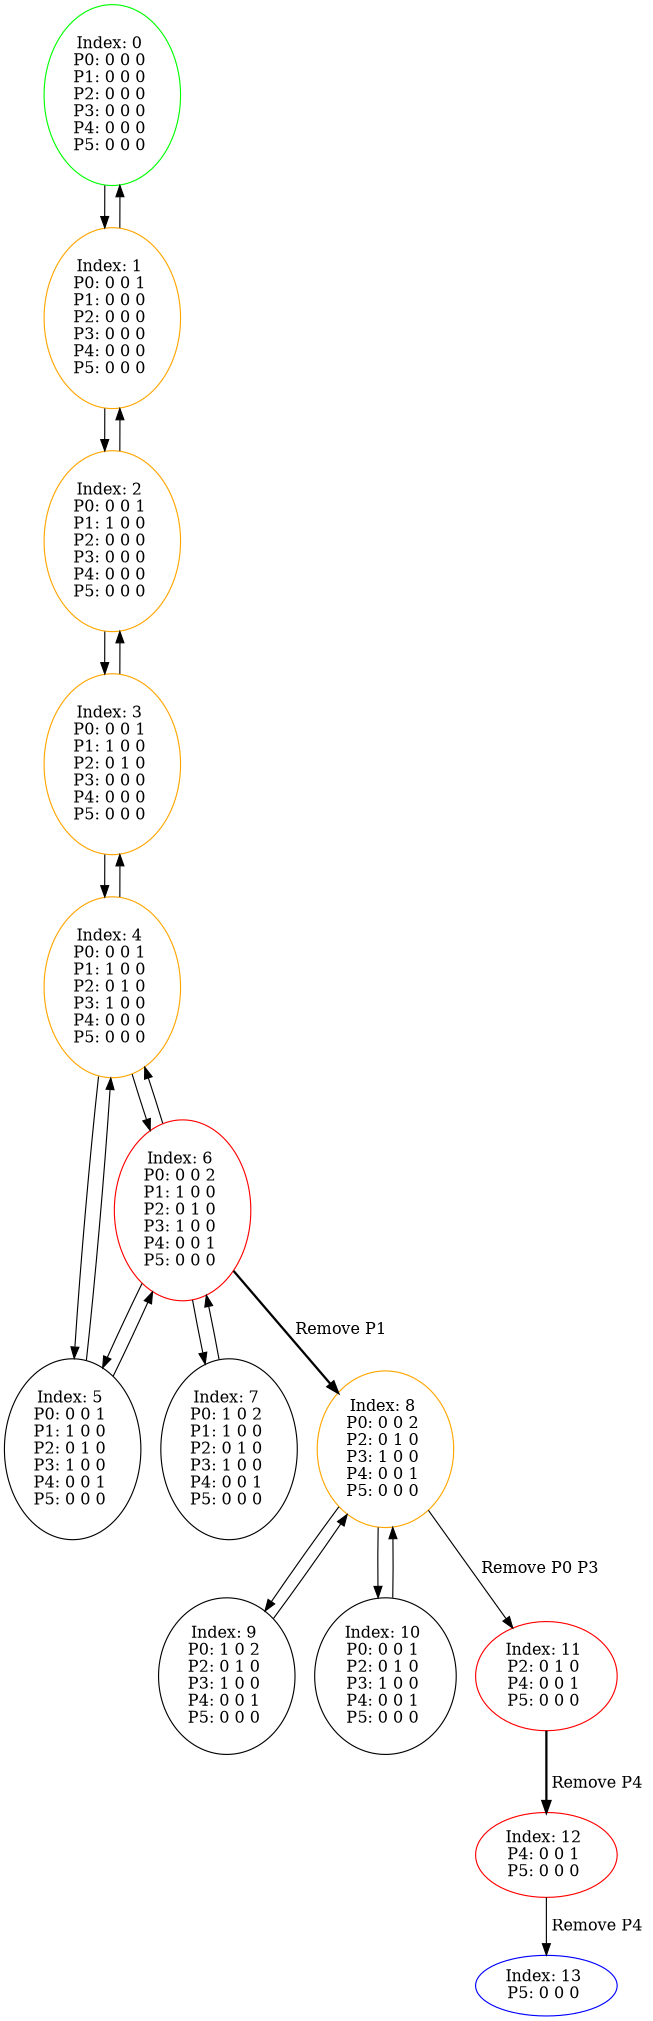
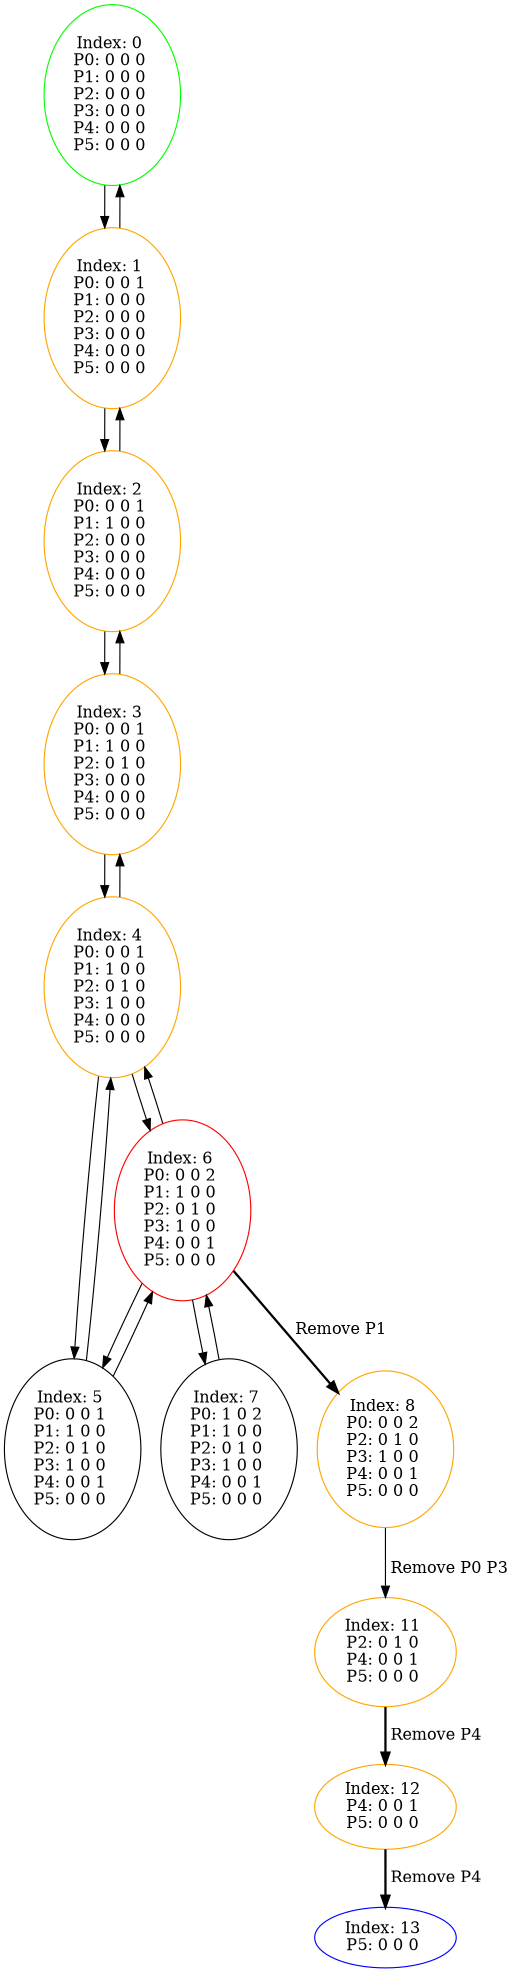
node "Index: 9 P0: 1 0 2 P2: 0 1 0 P3: 1 0 0 P4: 0 0 1 P5: 0 0 0": removed
node "Index: 10 P0: 0 0 1 P2: 0 1 0 P3: 1 0 0 P4: 0 0 1 P5: 0 0 0": removed
node "Index: 11 P2: 0 1 0 P4: 0 0 1 P5: 0 0 0": color red -> orange
node "Index: 12 P4: 0 0 1 P5: 0 0 0": color red -> orange
edge "Index: 12 P4: 0 0 1 P5: 0 0 0" -> "Index: 13 P5: 0 0 0": style solid -> bold
